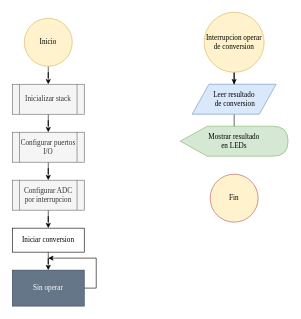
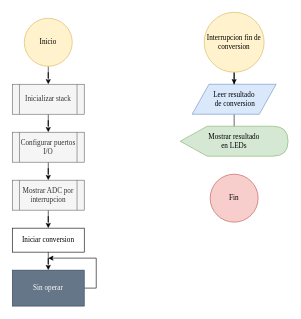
node "Interrupcion operar de conversion": label "Interrupcion operar de conversion" -> "Interrupcion fin de conversion"
node "Configurar ADC por interrupcion": label "Configurar ADC por interrupcion" -> "Mostrar ADC por interrupcion"
node "Fin": fillcolor #fff2cc -> #f8cecc
